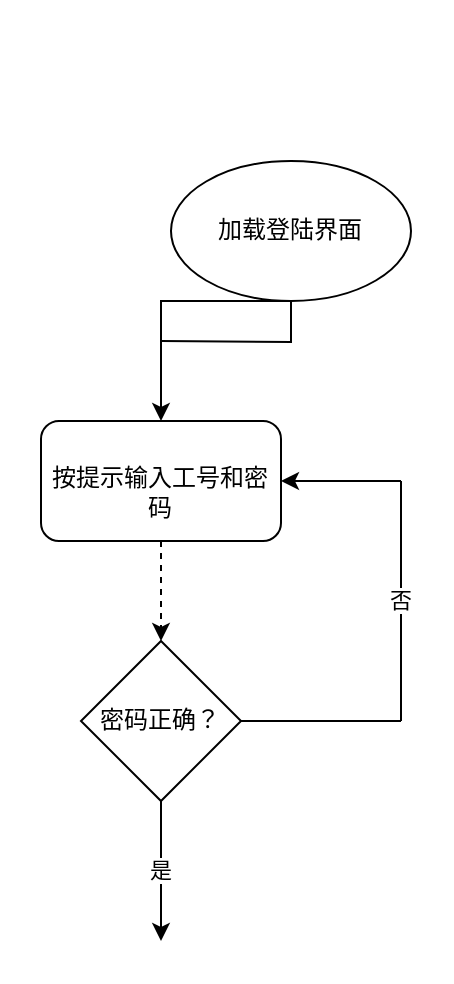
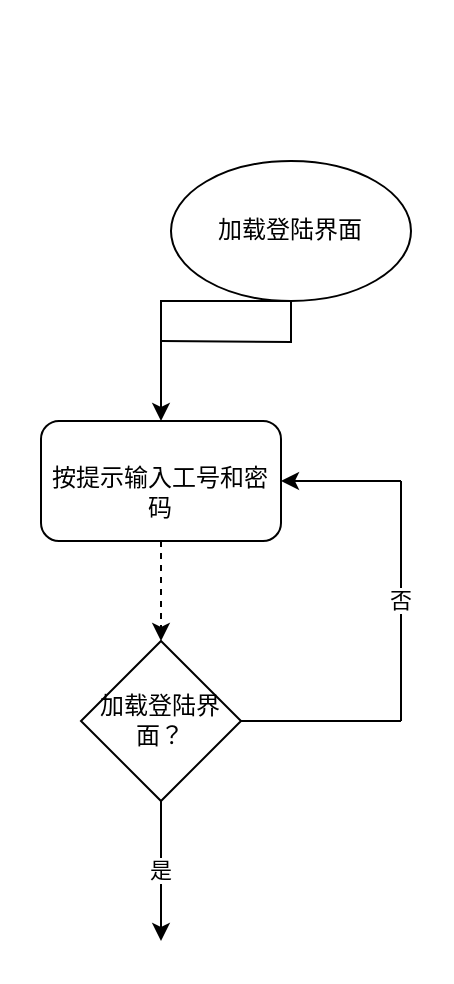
node "密码正确？": label "密码正确？" -> "加载登陆界面？"
